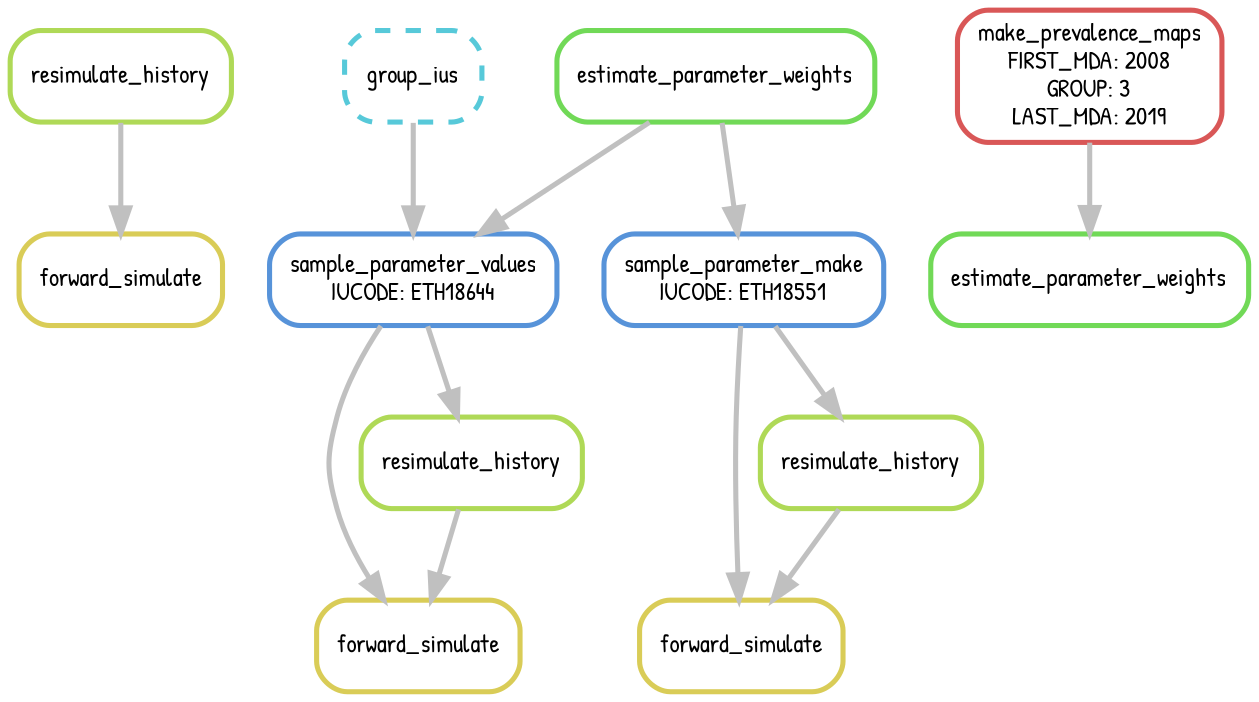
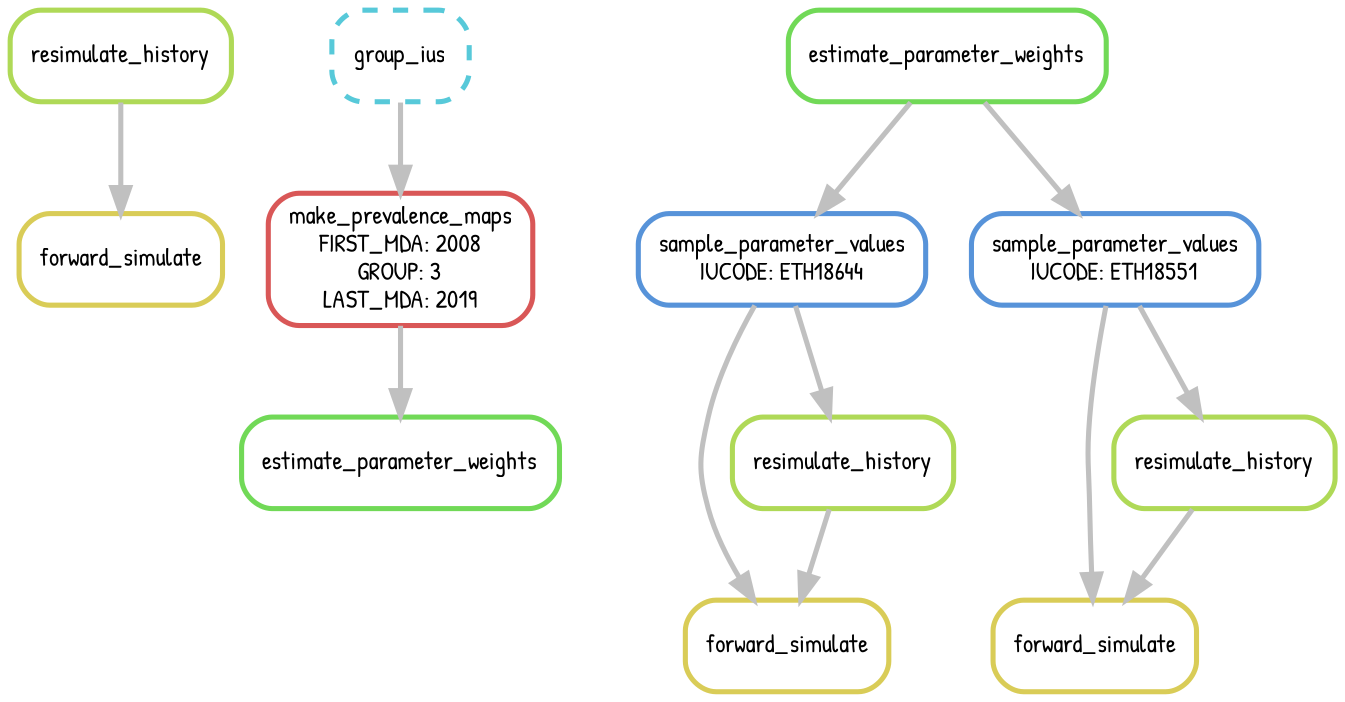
edge "group_ius" -> "sample_parameter_values IUCODE: ETH18644": now "group_ius" -> "make_prevalence_maps FIRST_MDA: 2008 GROUP: 3 LAST_MDA: 2019"
node "sample_parameter_make IUCODE: ETH18551": label "sample_parameter_make IUCODE: ETH18551" -> "sample_parameter_values IUCODE: ETH18551"
